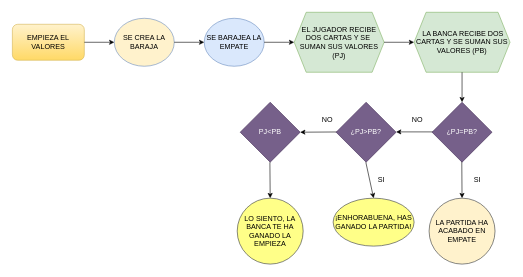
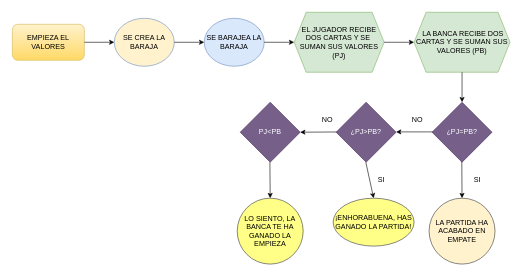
node "SE BARAJEA LA EMPATE": label "SE BARAJEA LA EMPATE" -> "SE BARAJEA LA BARAJA"
